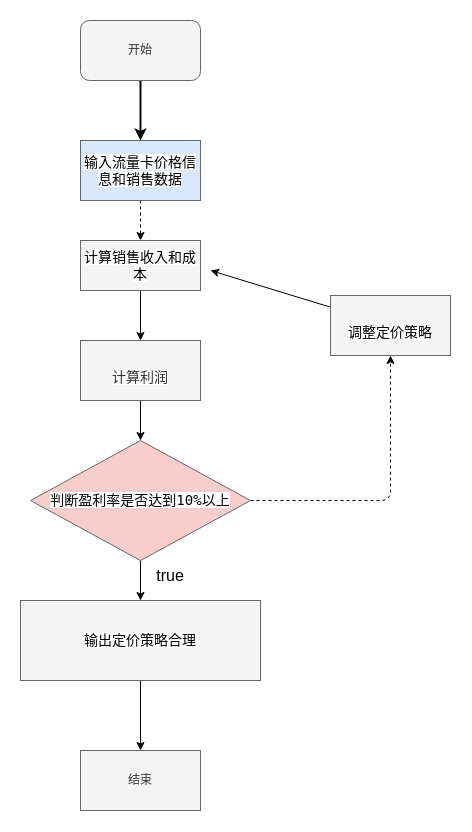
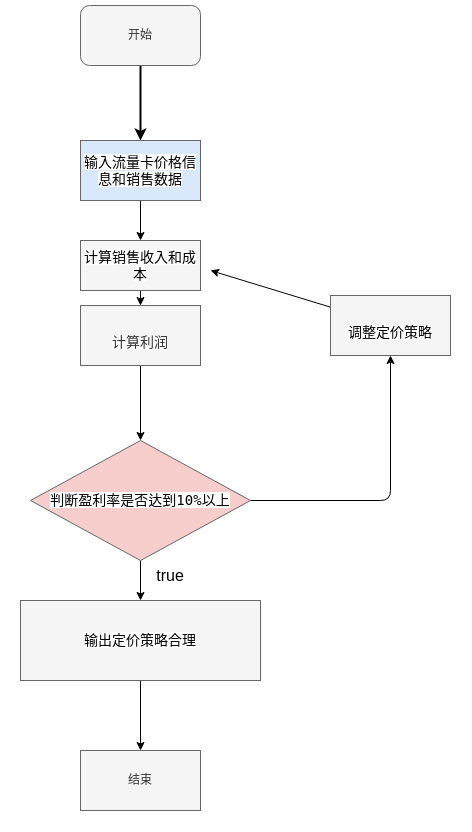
node "开始": moved (141, 51) -> (141, 36)
edge "输入流量卡价格信息和销售数据" -> "计算销售收入和成本": style dashed -> solid
node "计算利润": moved (141, 371) -> (141, 336)
edge "判断盈利率是否达到10%以上" -> "调整定价策略": style dashed -> solid
